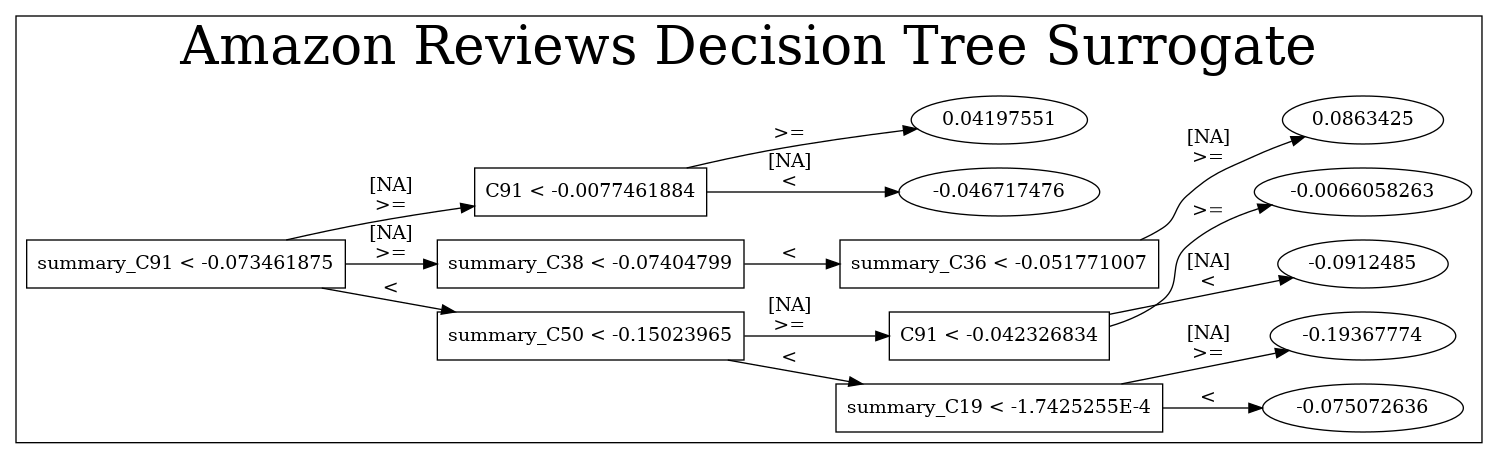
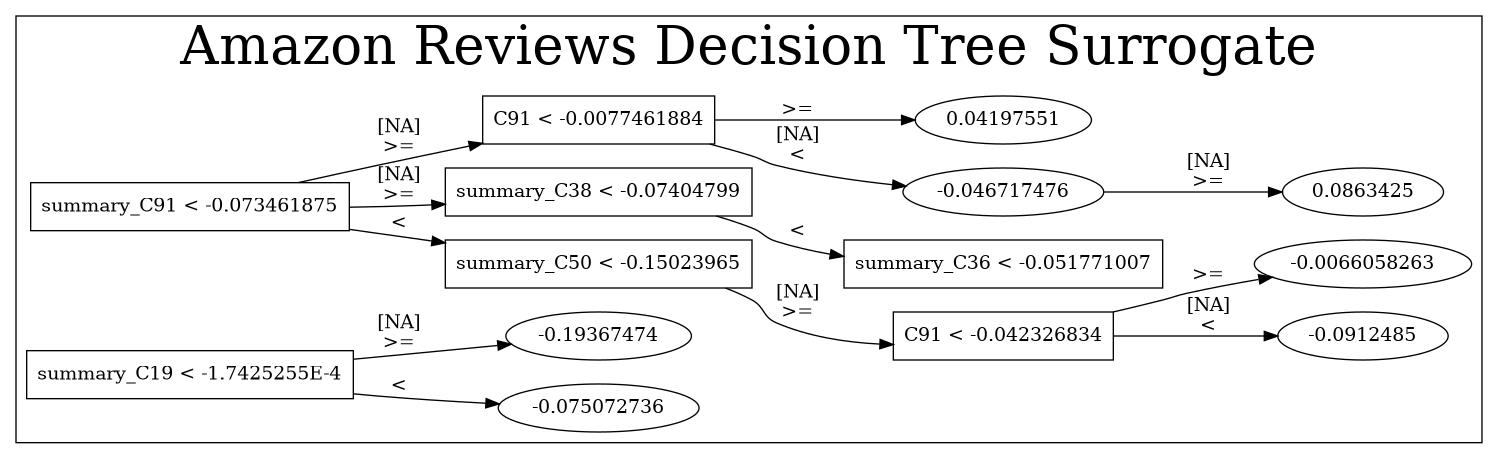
edge "summary_C36 < -0.051771007" -> "0.0863425": now "-0.046717476" -> "0.0863425"
node "-0.19367774": label "-0.19367774" -> "-0.19367474"
edge "summary_C50 < -0.15023965" -> "summary_C19 < -1.7425255E-4": removed, label "<"
node "-0.075072636": label "-0.075072636" -> "-0.075072736"
